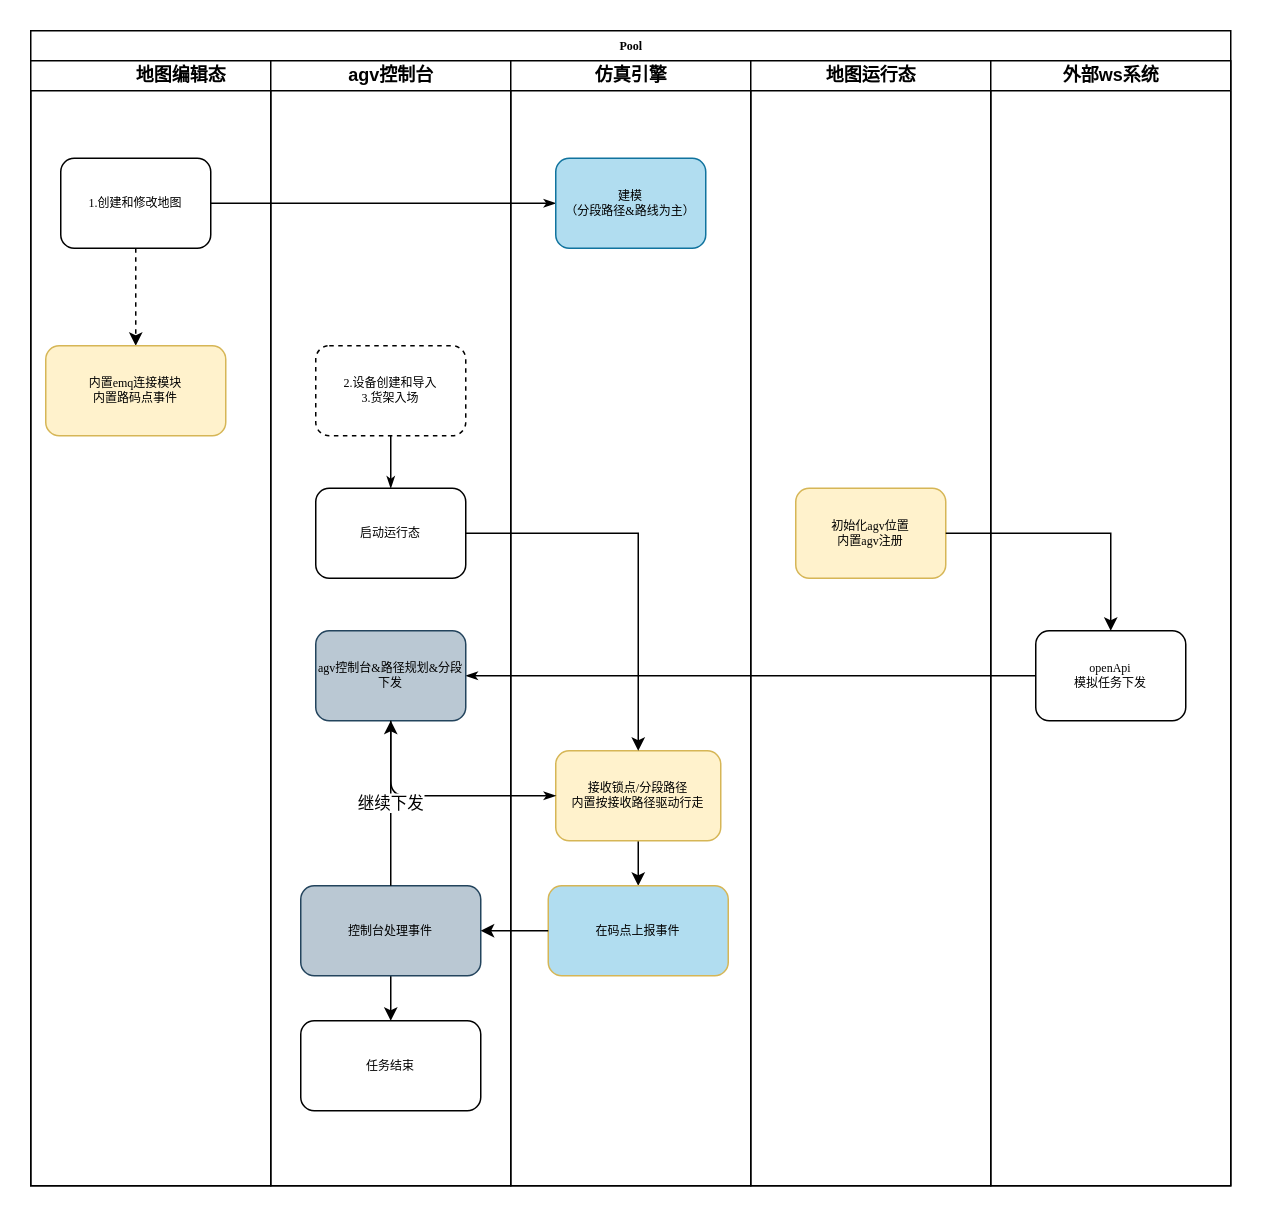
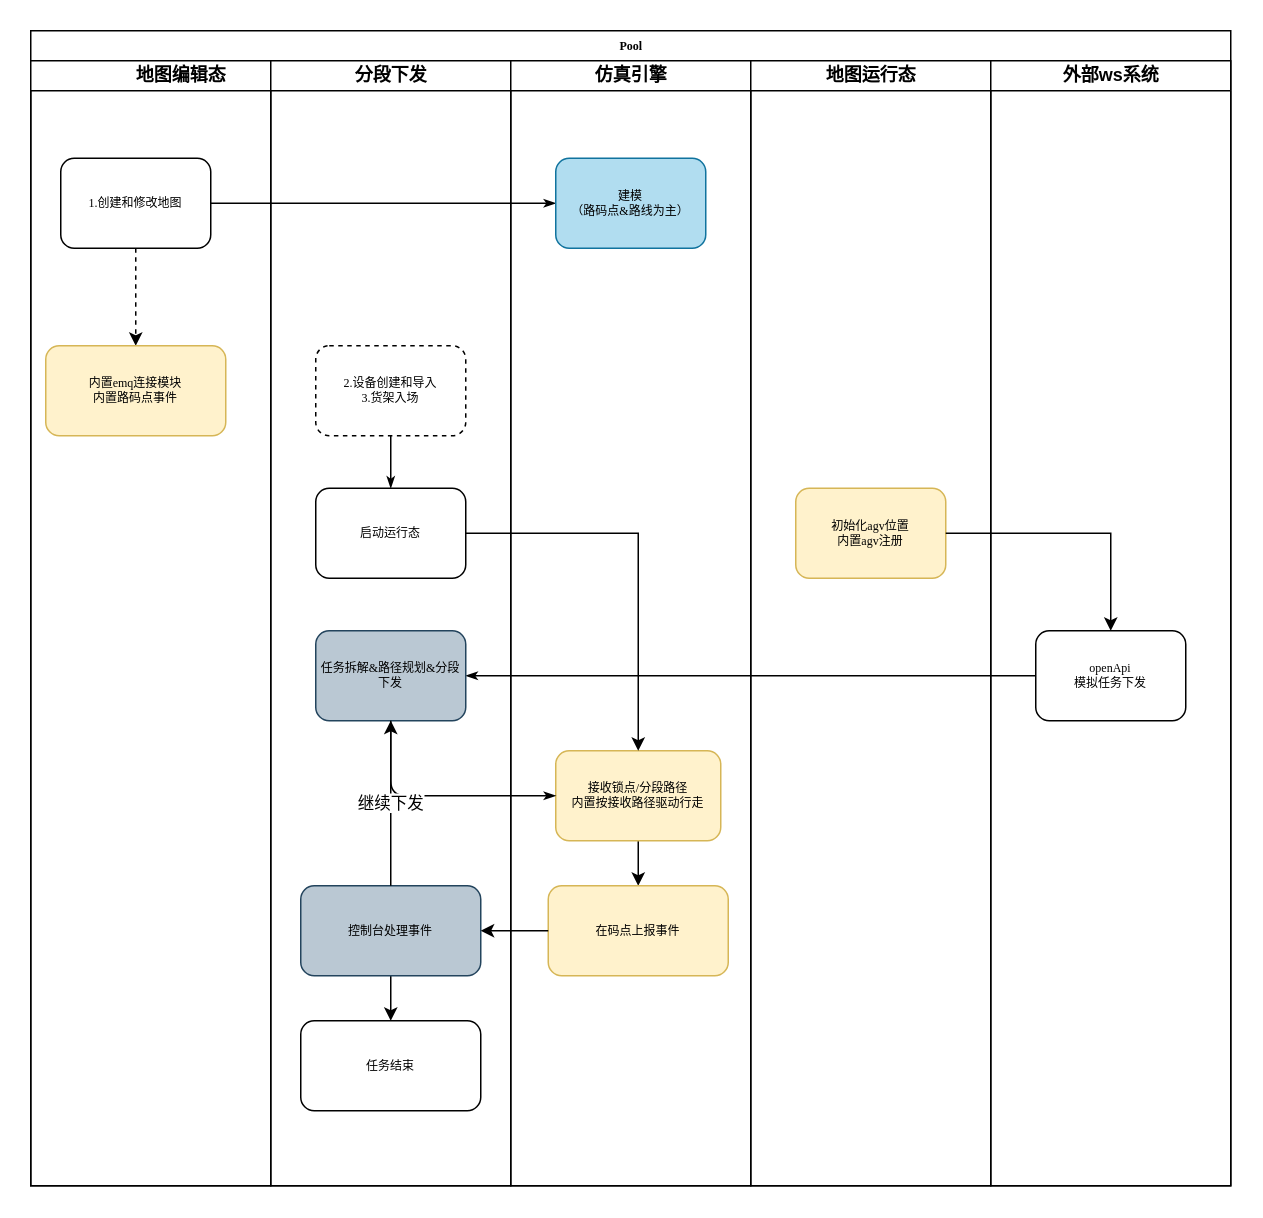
node "agv控制台": label "agv控制台" -> "分段下发"
node "建模 （分段路径&路线为主）": label "建模 （分段路径&路线为主）" -> "建模 （路码点&路线为主）"
node "agv控制台&路径规划&分段下发": label "agv控制台&路径规划&分段下发" -> "任务拆解&路径规划&分段下发"
node "在码点上报事件": fillcolor #b1ddf0 -> #fff2cc
